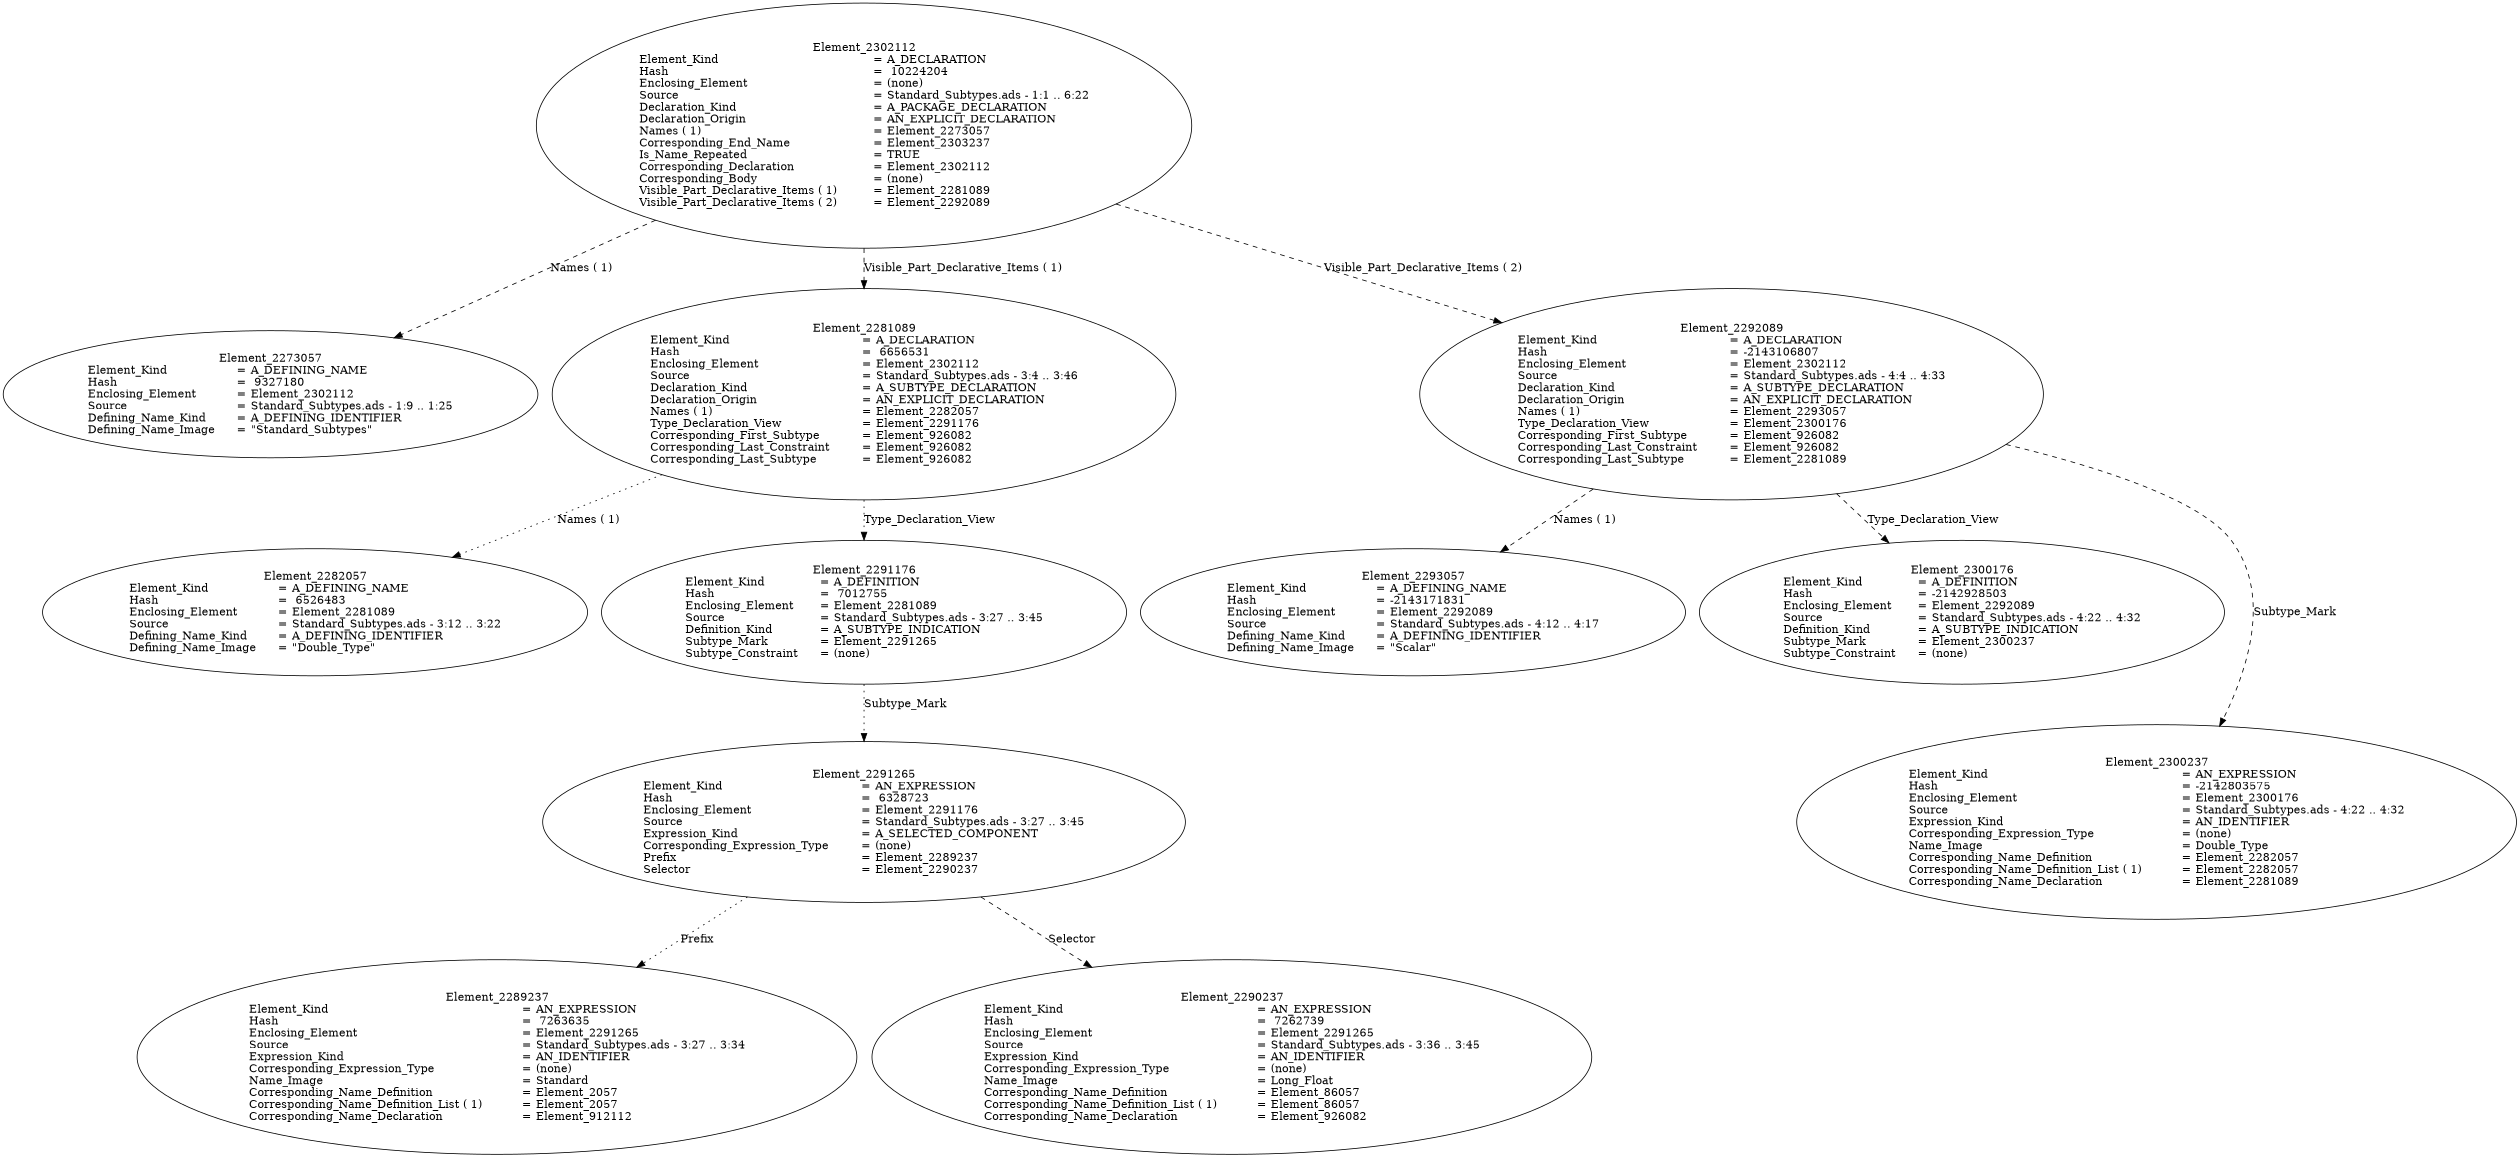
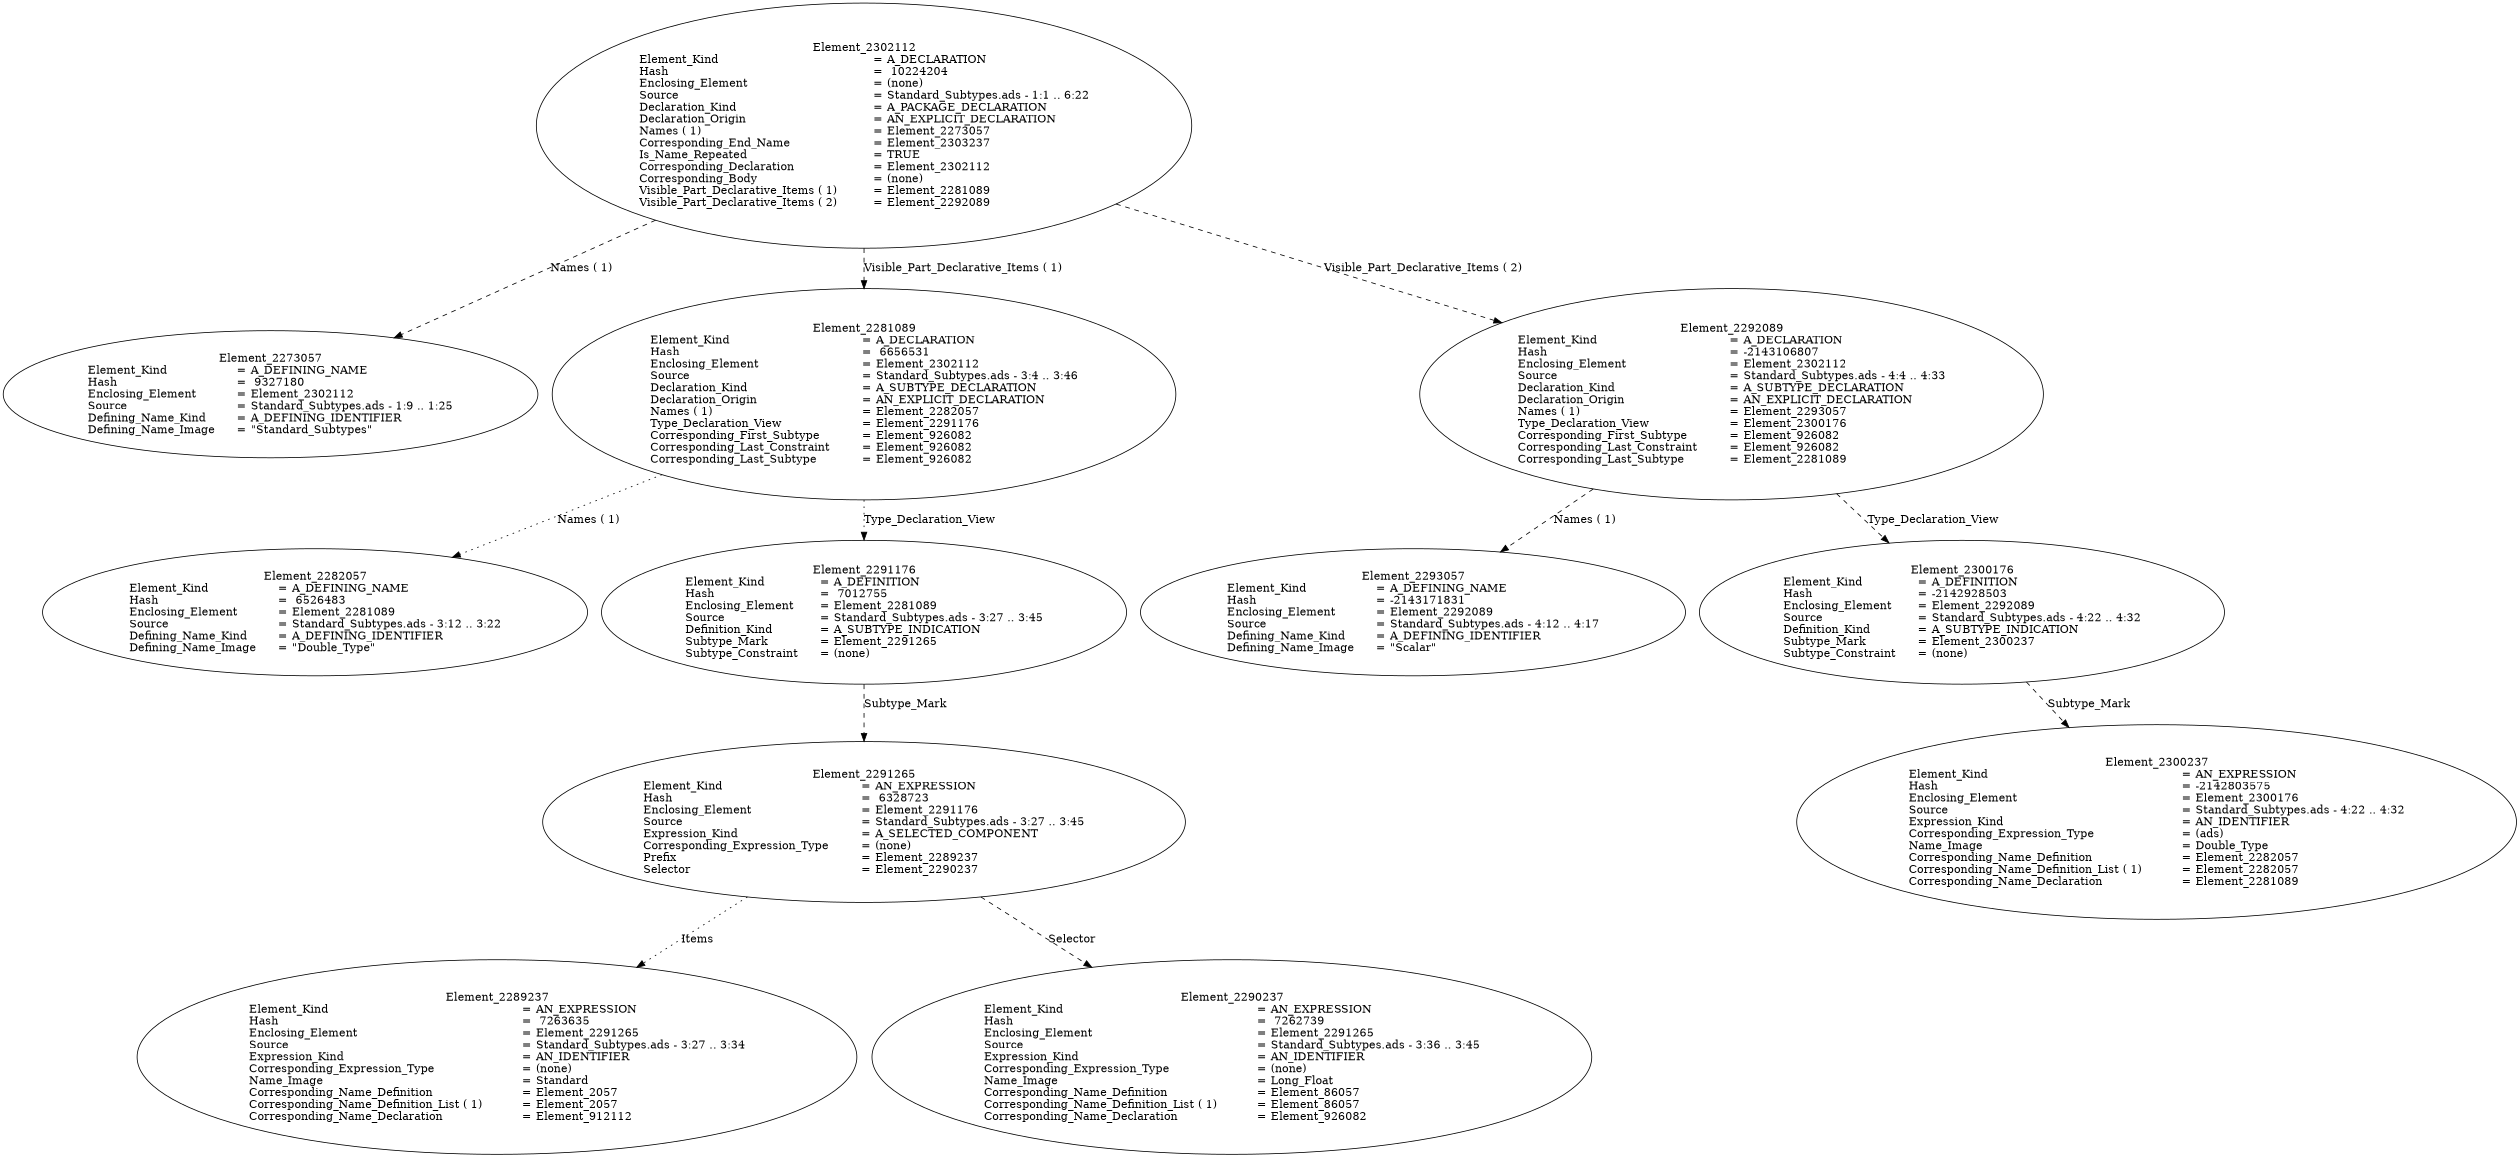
edge "Element_2292089" -> "Element_2300237": now "Element_2300176" -> "Element_2300237"
edge "Element_2291176" -> "Element_2291265": style dotted -> dashed
node "Element_2300237": text "(none)" -> "(ads)"
edge "Element_2291265" -> "Element_2289237": label "Prefix" -> "Items"
